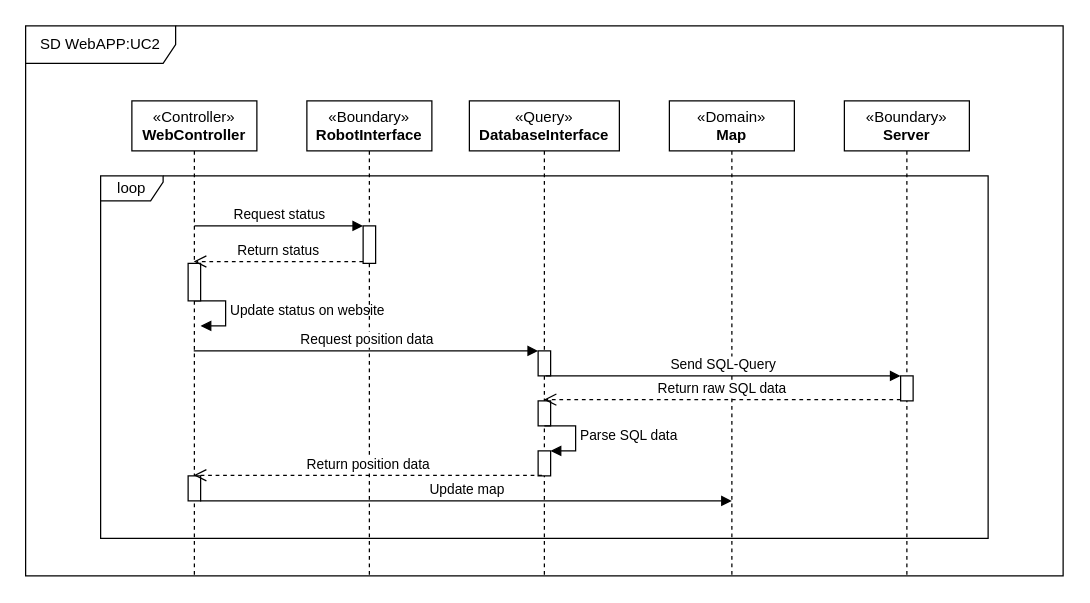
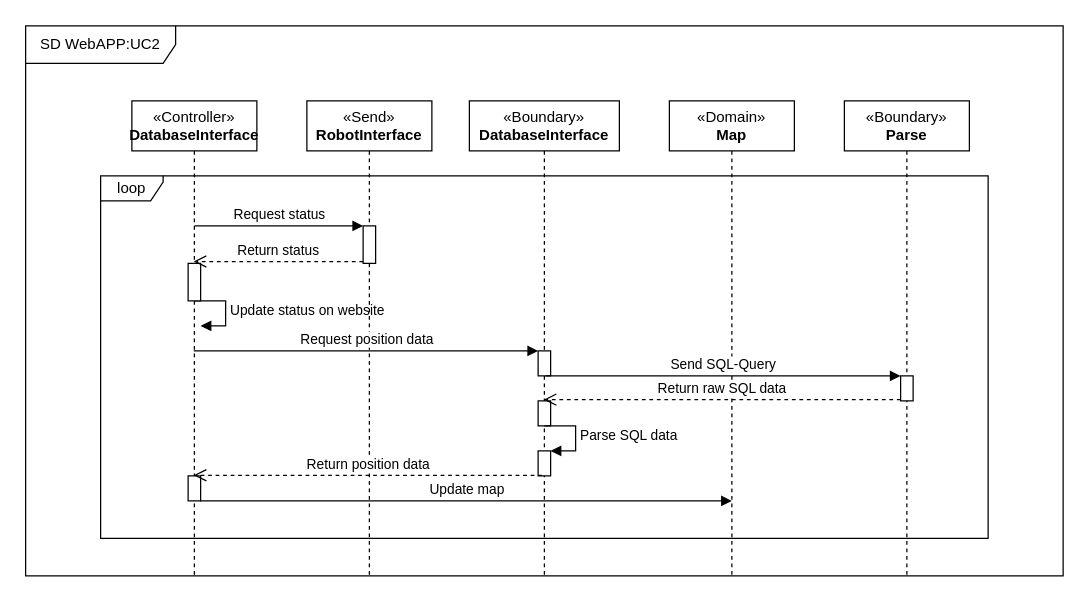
node "«Controller» WebController": label "«Controller» WebController" -> "«Controller» DatabaseInterface"
node "«Boundary» RobotInterface": label "«Boundary» RobotInterface" -> "«Send» RobotInterface"
node "«Query» DatabaseInterface": label "«Query» DatabaseInterface" -> "«Boundary» DatabaseInterface"
node "«Boundary» Server": label "«Boundary» Server" -> "«Boundary» Parse"
